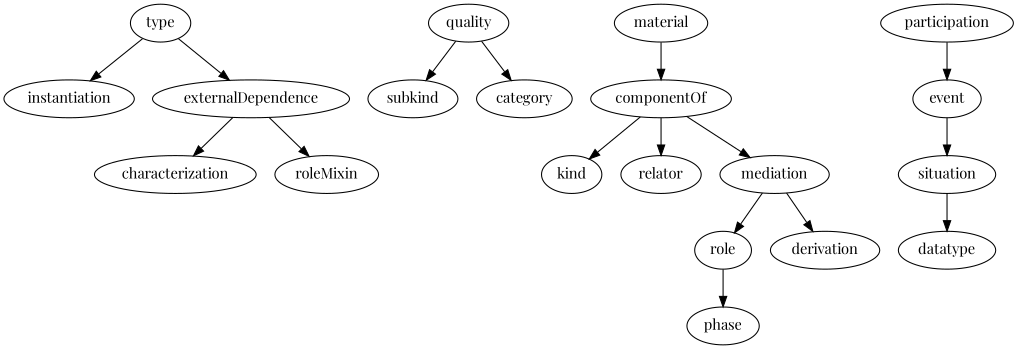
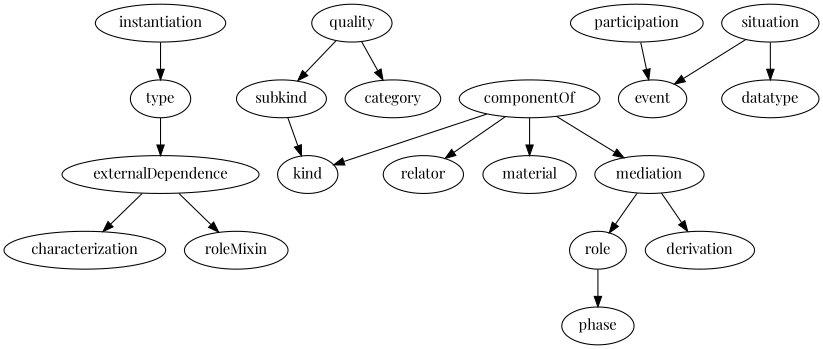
edge "type" -> "instantiation": reversed
edge "material" -> "componentOf": reversed
edge "subkind" -> "kind": added
edge "event" -> "situation": reversed
